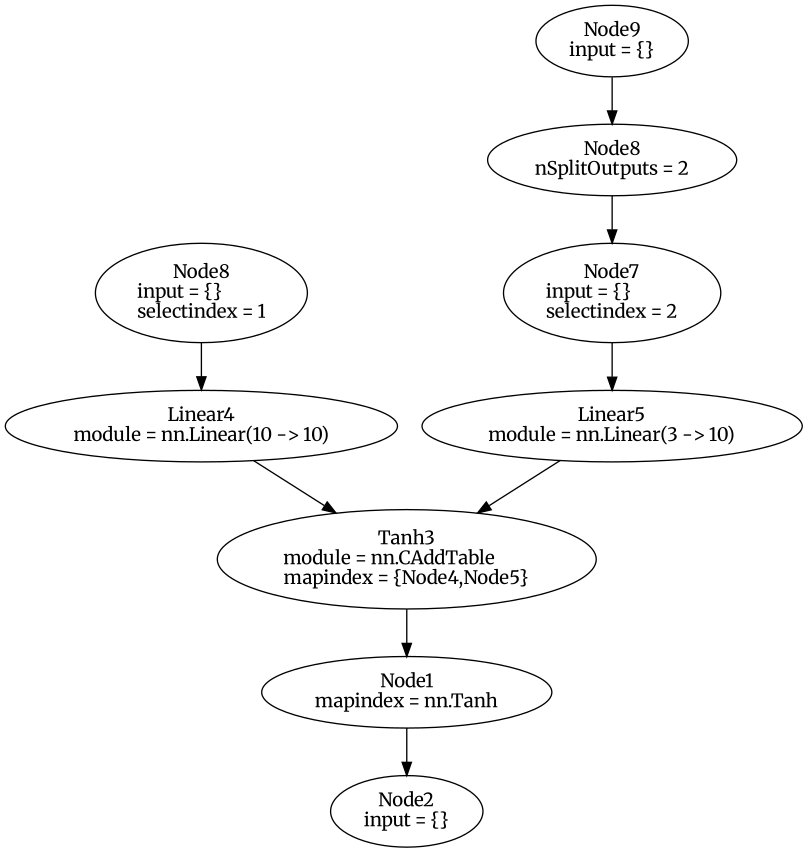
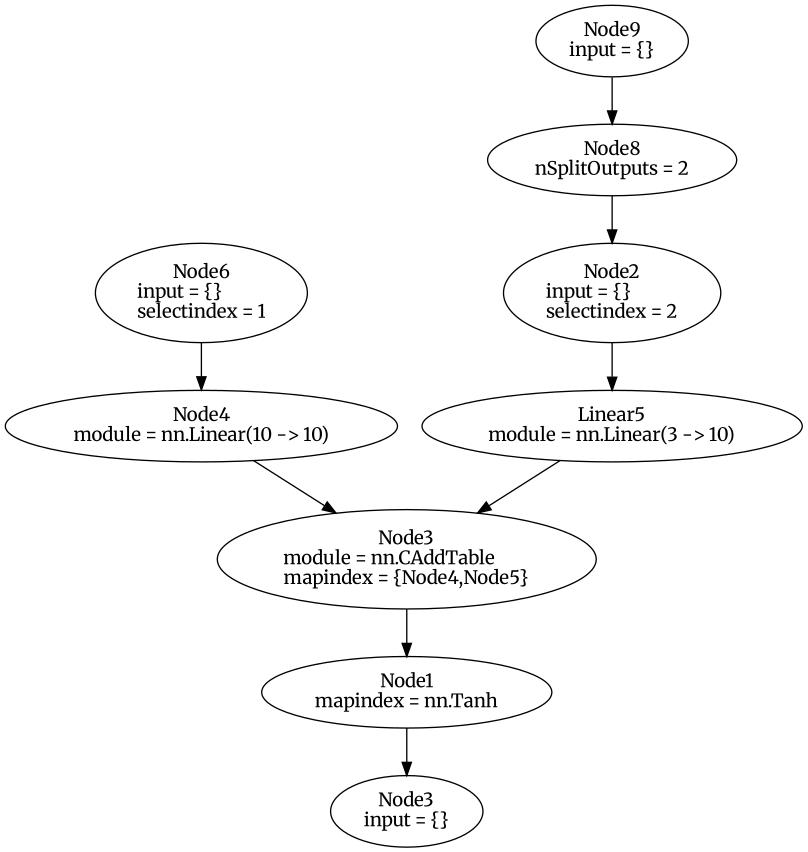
node "Node8 input = {} selectindex = 1": label "Node8 input = {} selectindex = 1" -> "Node6 input = {} selectindex = 1"
node "Node7 input = {} selectindex = 2": label "Node7 input = {} selectindex = 2" -> "Node2 input = {} selectindex = 2"
node "Linear4 module = nn.Linear(10 -> 10)": label "Linear4 module = nn.Linear(10 -> 10)" -> "Node4 module = nn.Linear(10 -> 10)"
node "Tanh3 module = nn.CAddTable mapindex = {Node4,Node5}": label "Tanh3 module = nn.CAddTable mapindex = {Node4,Node5}" -> "Node3 module = nn.CAddTable mapindex = {Node4,Node5}"
node "Node2 input = {}": label "Node2 input = {}" -> "Node3 input = {}"
